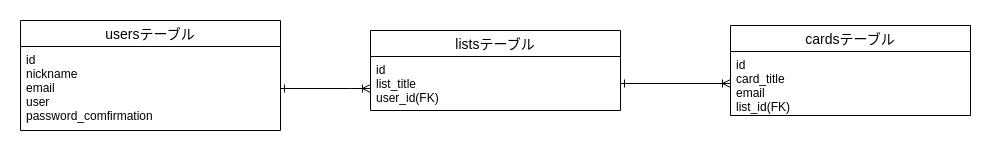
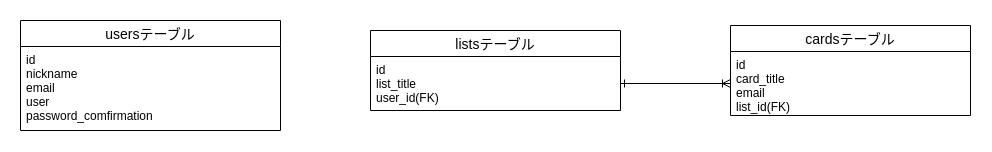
edge "id list_title user_id(FK)" -- "id nickname email user password_comfirmation": removed
